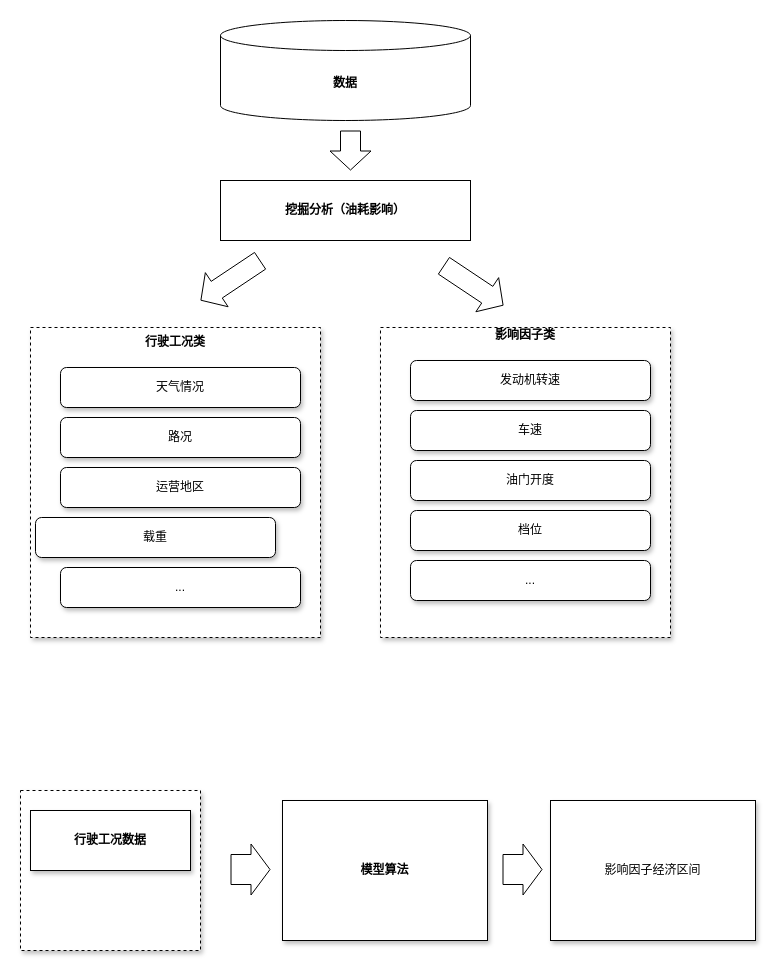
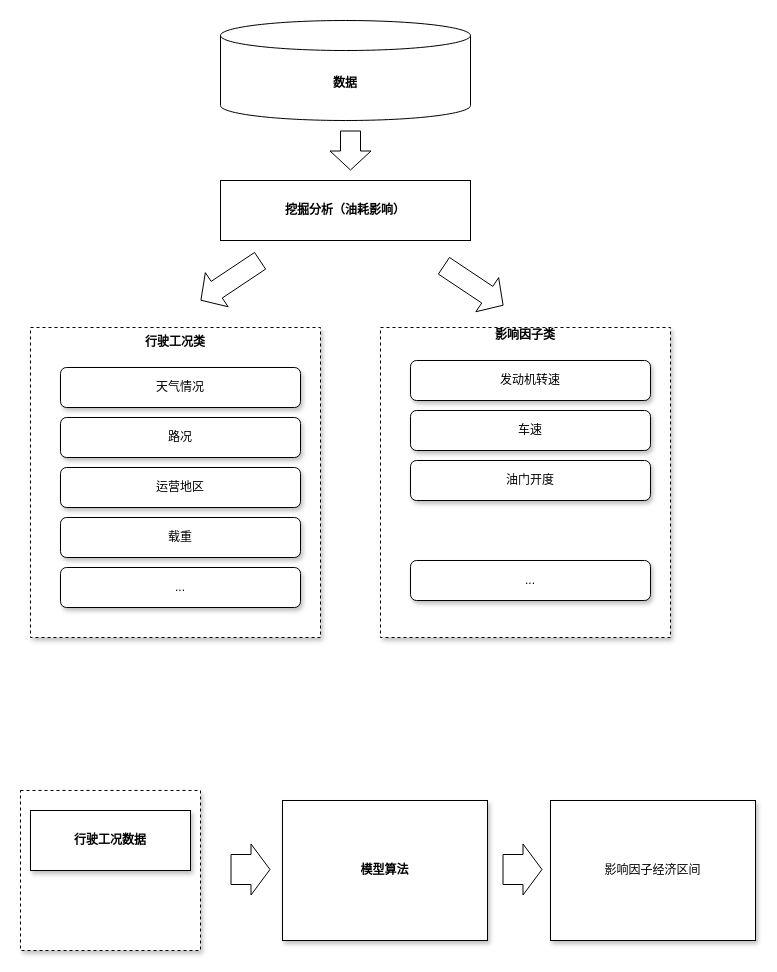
node "档位": removed
node "载重": moved (156, 538) -> (181, 538)
